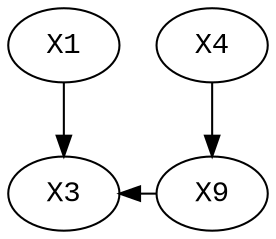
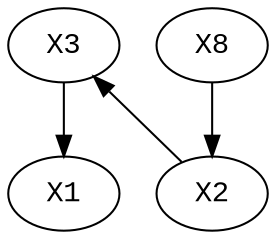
node "X4": label "X4" -> "X8"
edge "X1" -> "X3": reversed
node "X9": label "X9" -> "X2"
